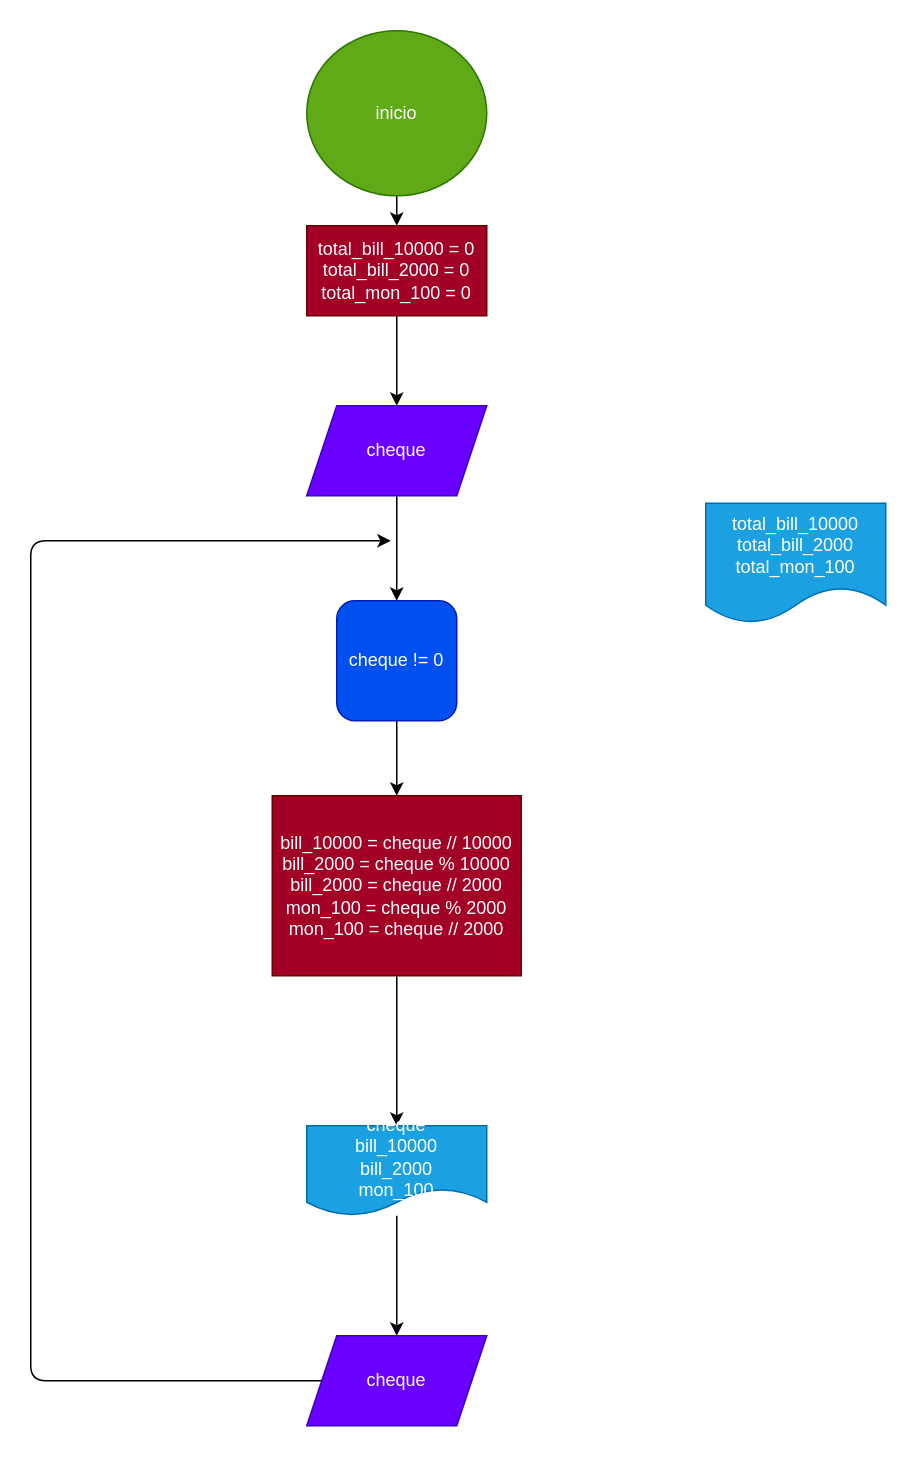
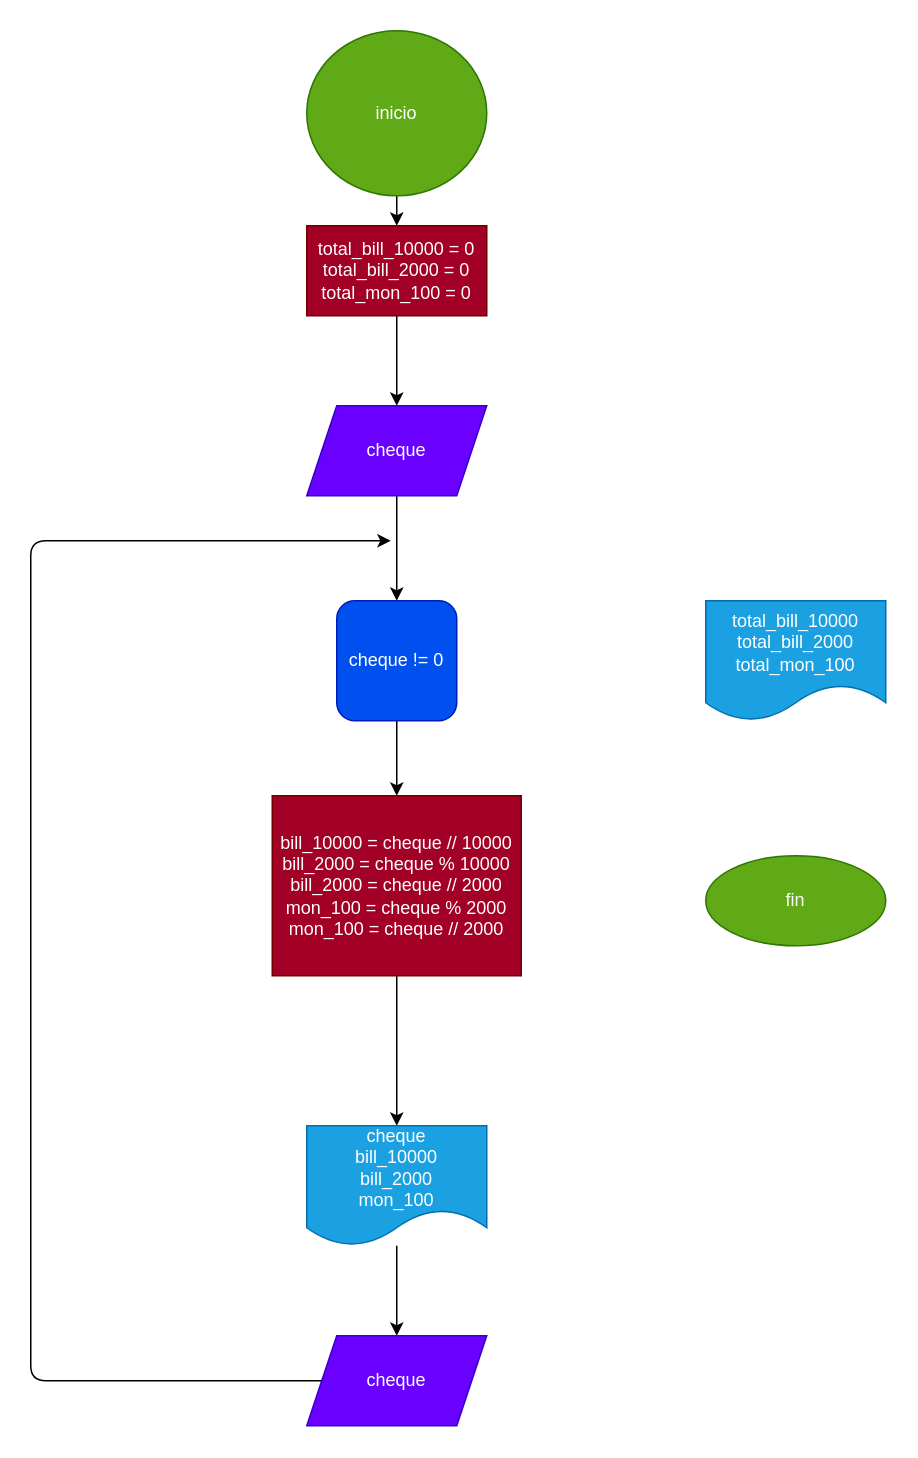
node "total_bill_10000 total_bill_2000 total_mon_100": moved (796, 563) -> (796, 661)
node "fin": added
node "cheque bill_10000 bill_2000 mon_100": size 180x90 -> 180x120
